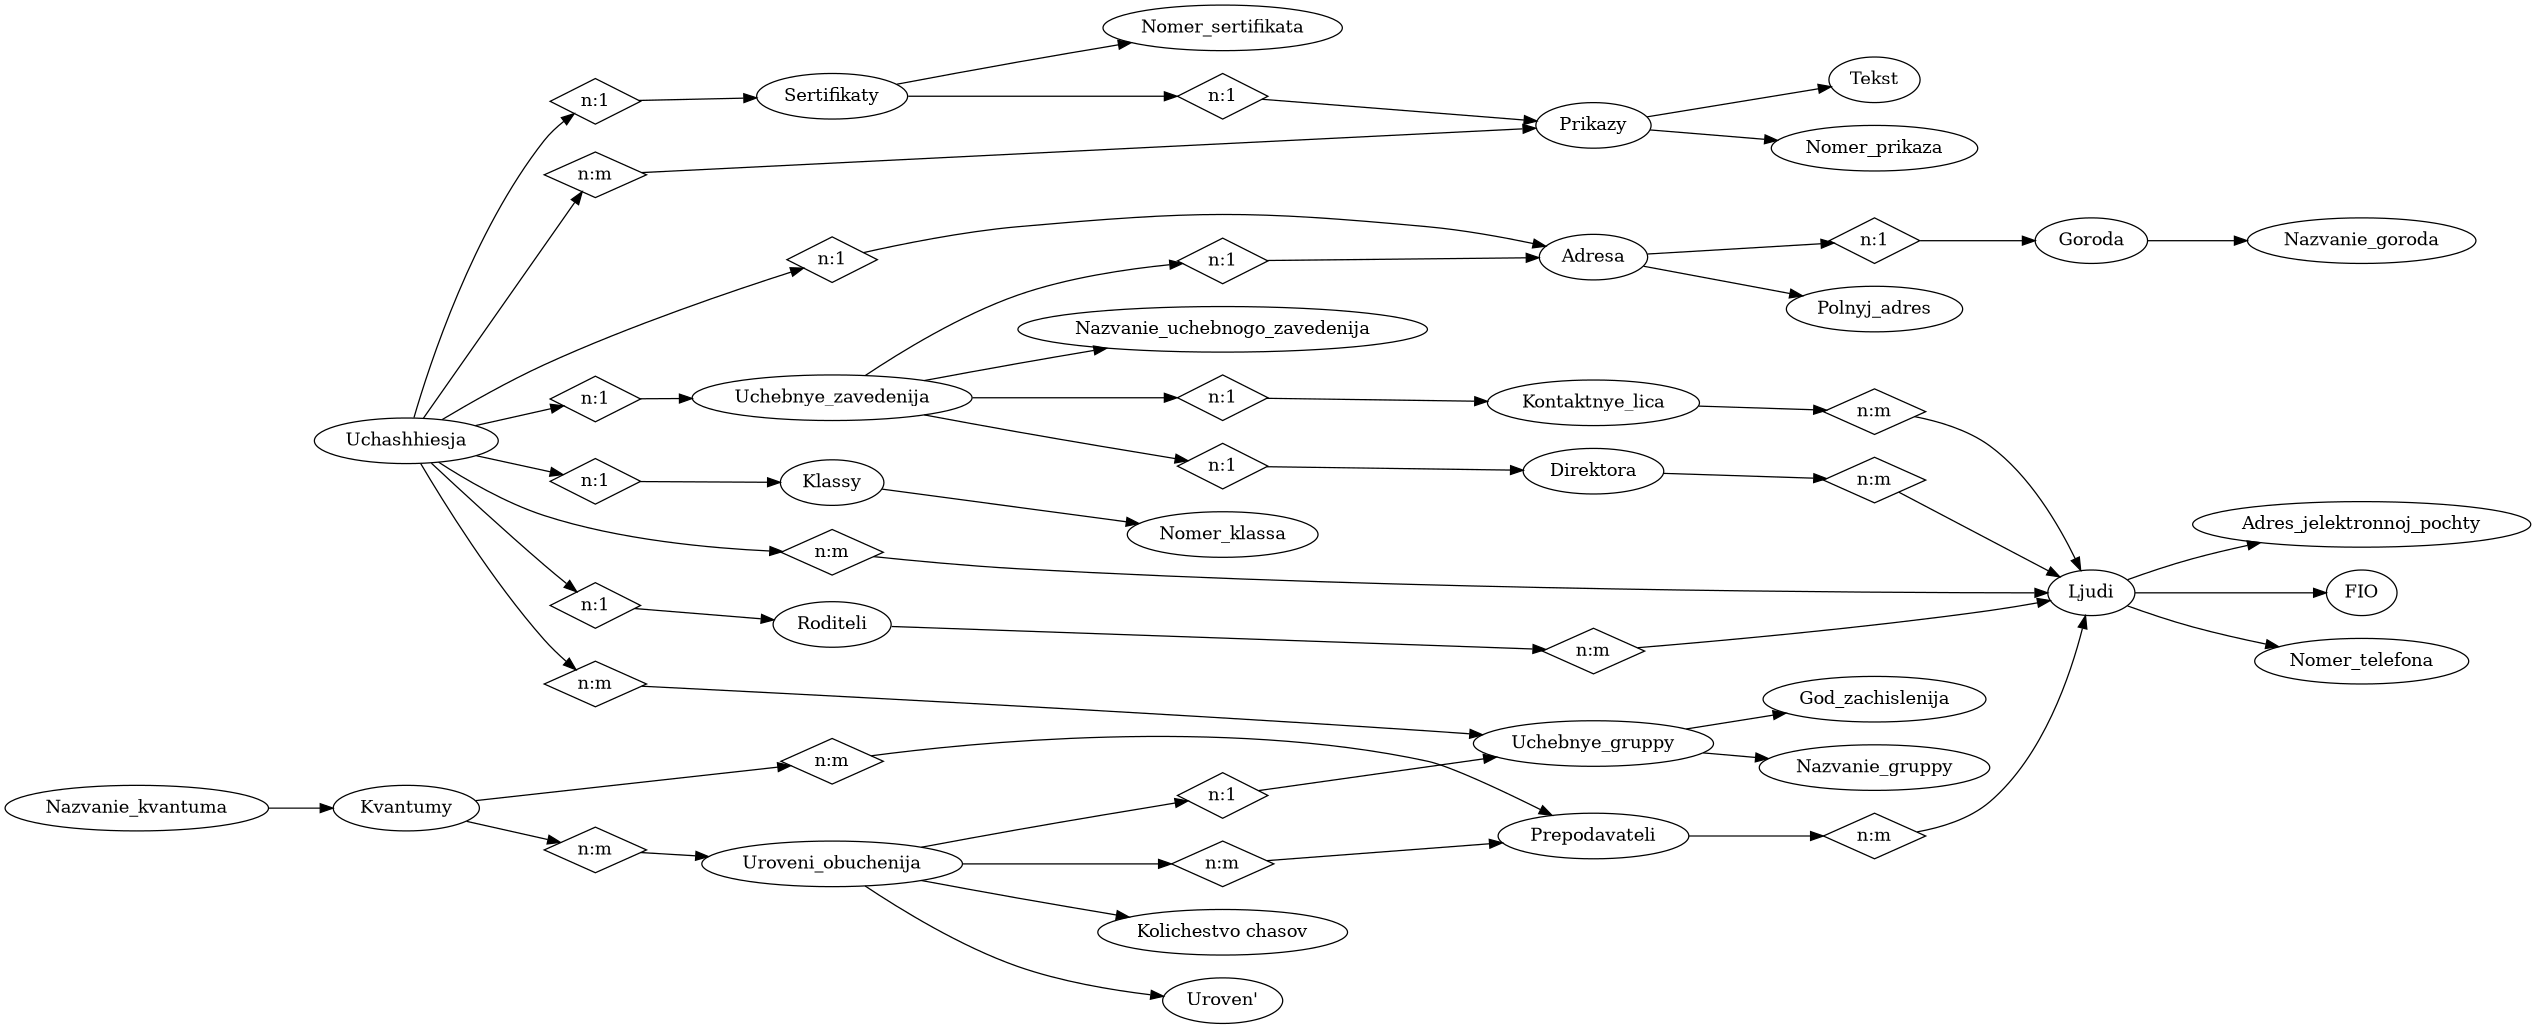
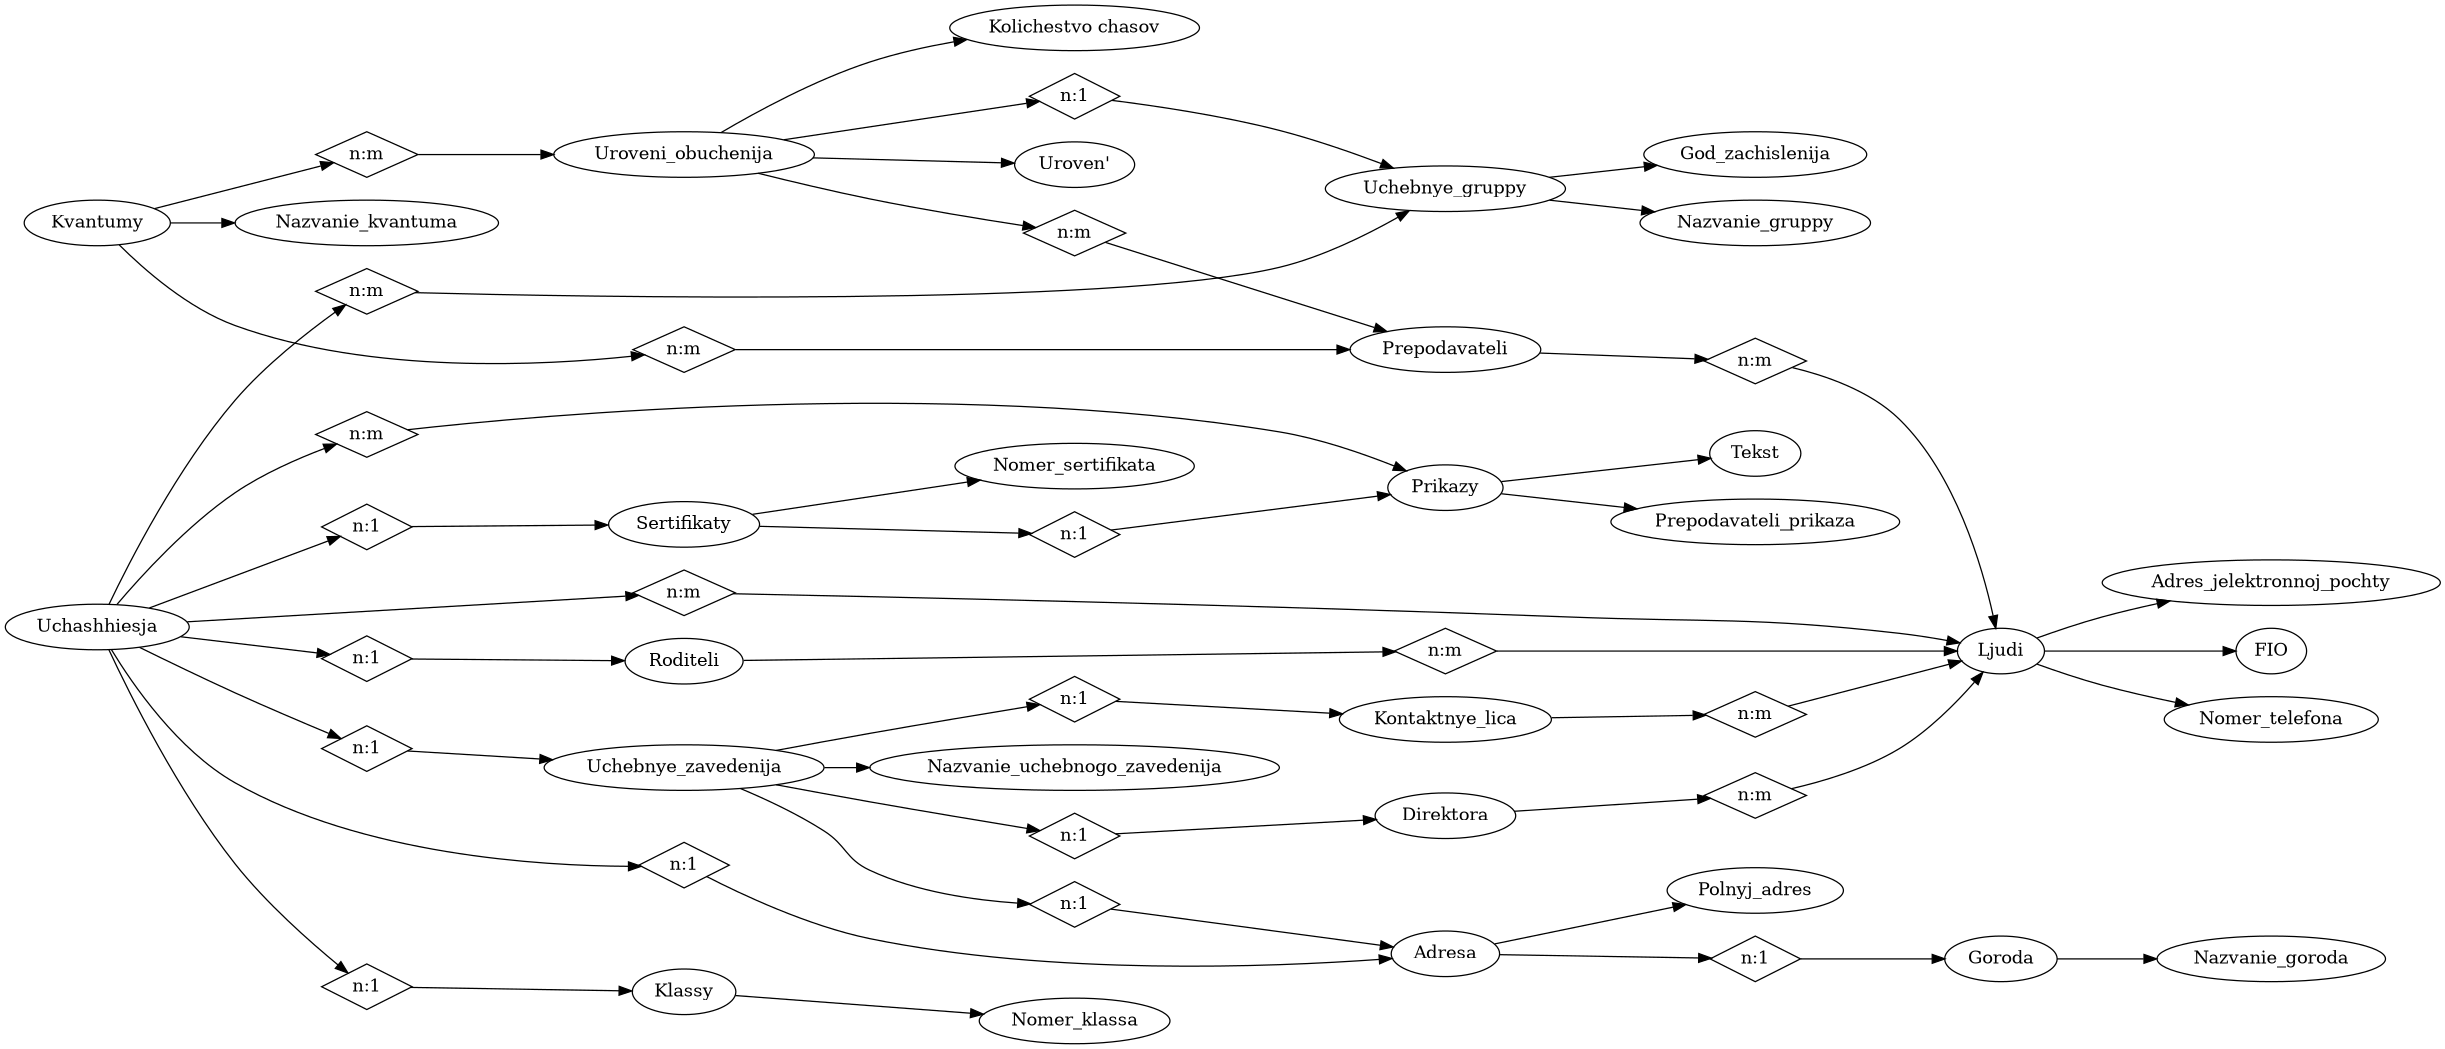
node "Nomer_prikaza": label "Nomer_prikaza" -> "Prepodavateli_prikaza"
edge "Nazvanie_kvantuma" -> "Kvantumy": reversed
